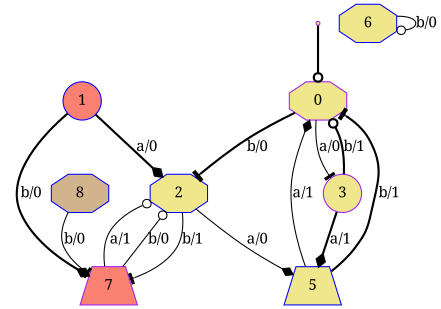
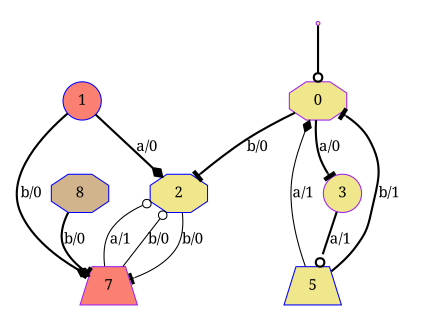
node "6": removed
edge "0" -> "3": style solid -> bold
edge "3" -> "0": removed, label "b/1"
edge "3" -> "5": arrowhead diamond -> odot
edge "2" -> "7": label "b/1" -> "b/0"
edge "2" -> "5": removed, label "a/0"
edge "8" -> "7": style solid -> bold
